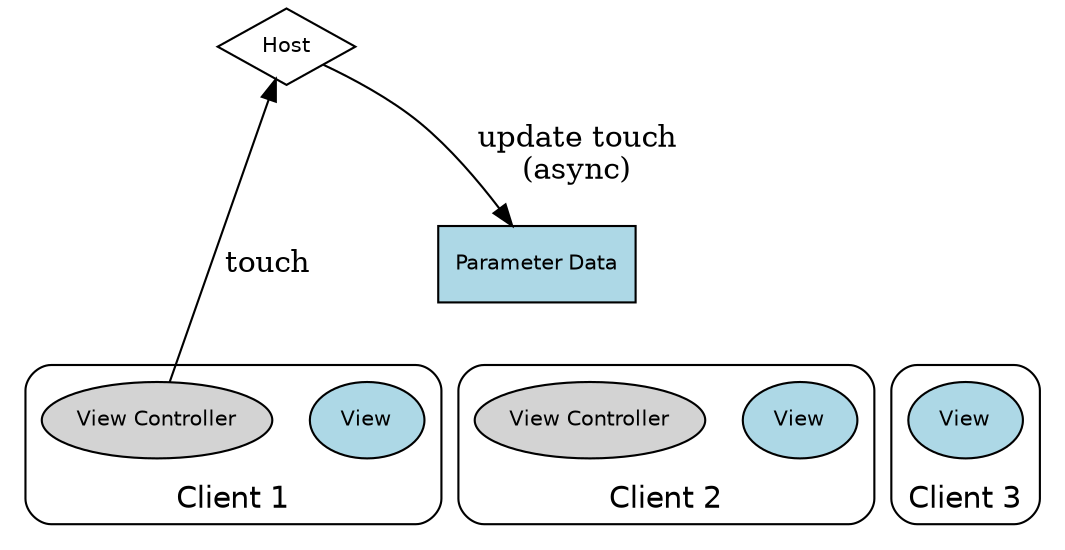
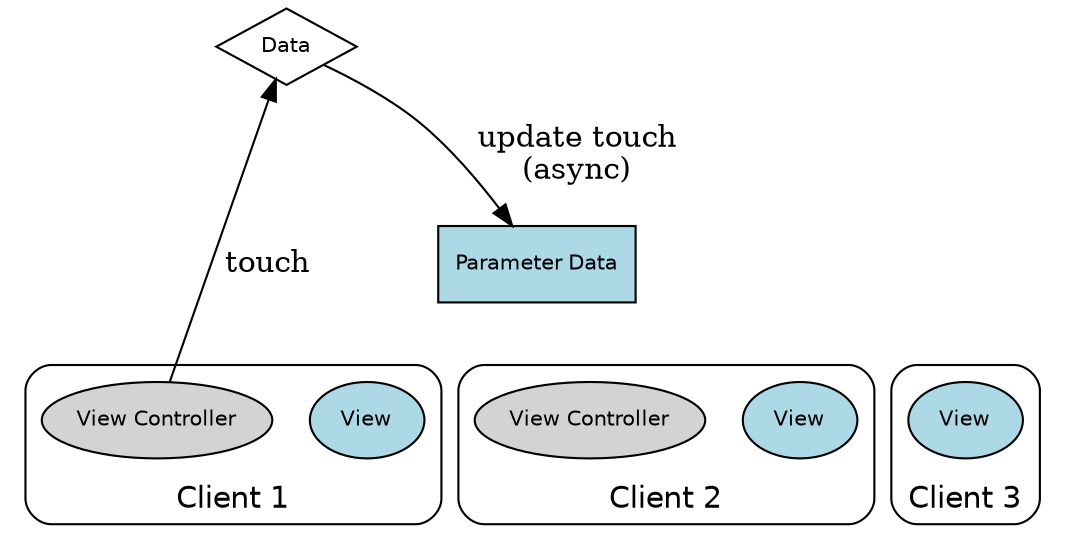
node "Host": label "Host" -> "Data"
